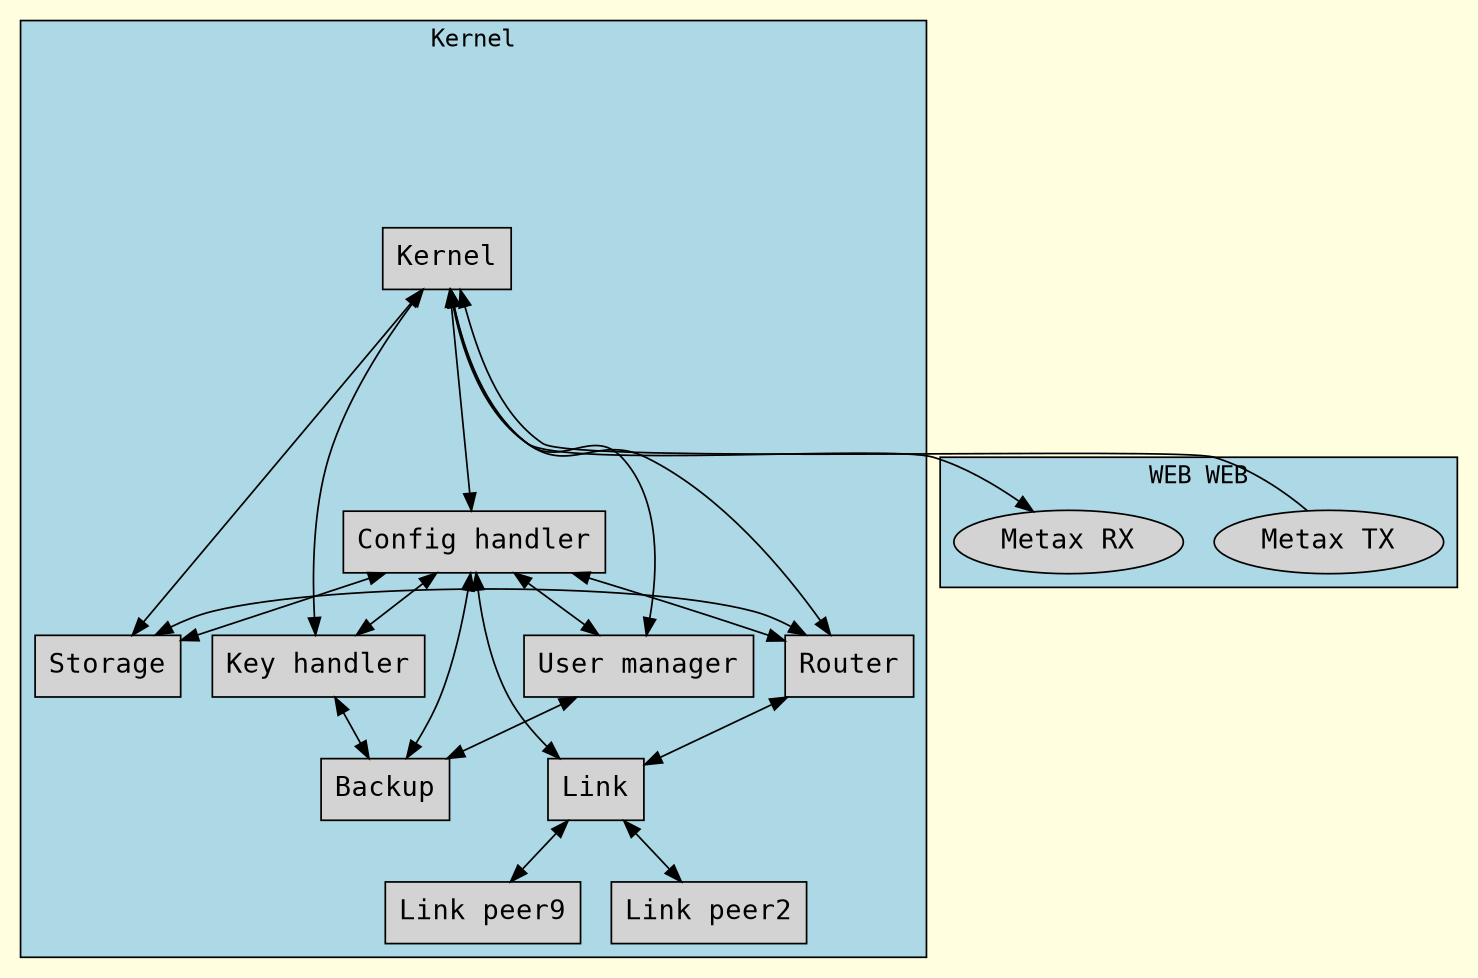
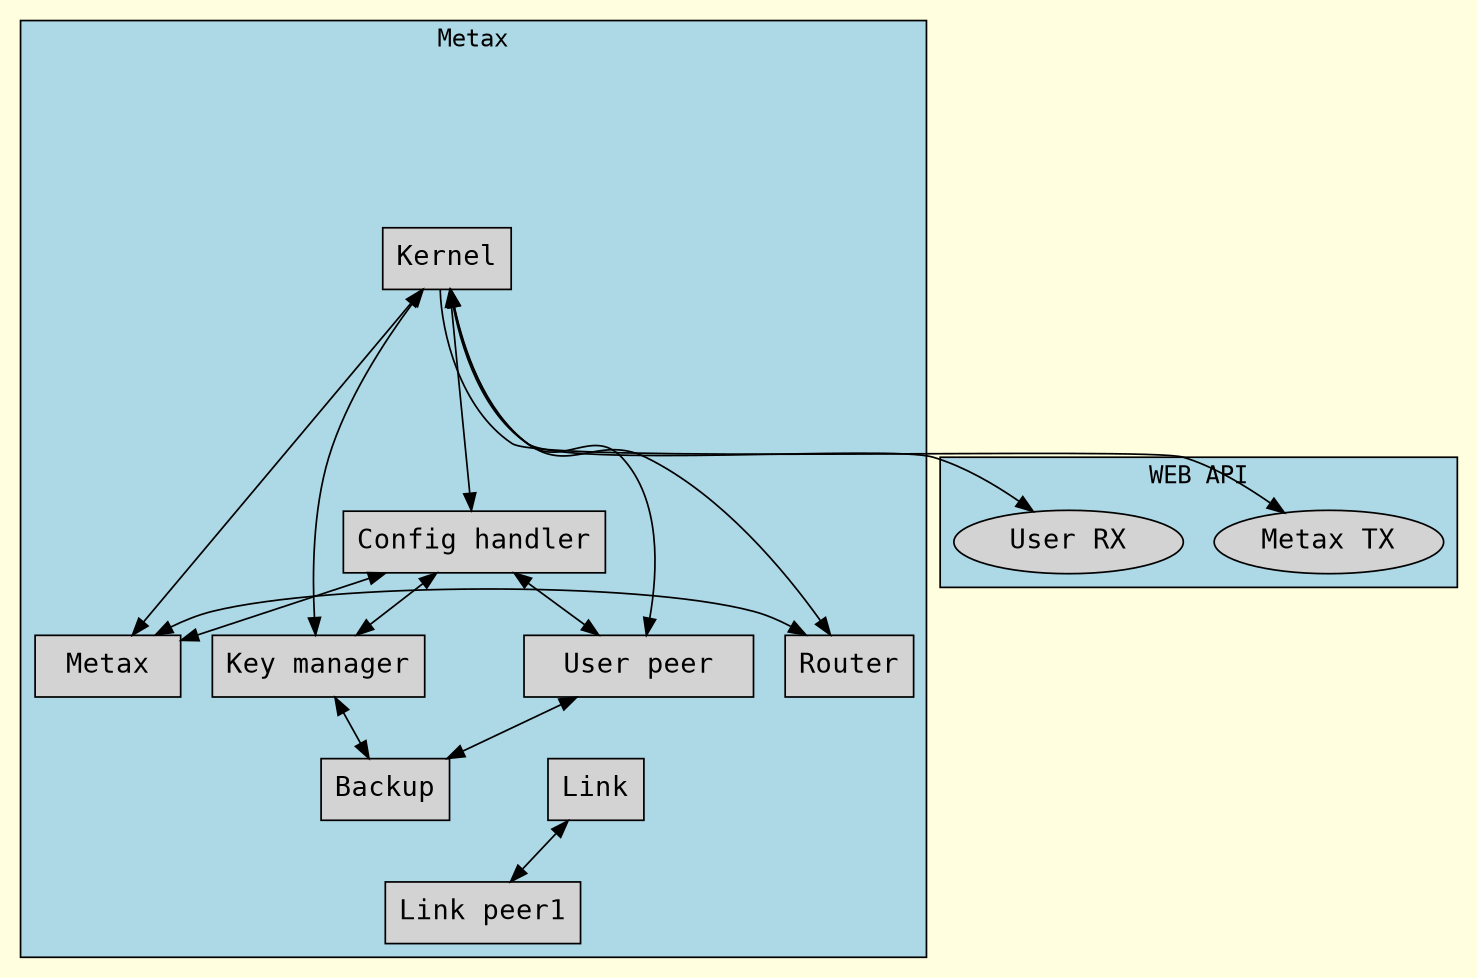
cluster "Kernel": label "Kernel" -> "Metax"
edge "Metax TX" -> "Kernel": reversed
cluster "WEB WEB": label "WEB WEB" -> "WEB API"
node "Metax RX": label "Metax RX" -> "User RX"
edge "Config handler" -- "Router": removed
node "Storage": label "Storage" -> "Metax"
node "Key handler": label "Key handler" -> "Key manager"
node "User manager": label "User manager" -> "User peer"
edge "Config handler" -- "Backup": removed
edge "Config handler" -- "Link": removed
edge "Router" -- "Link": removed
node "Link peer9": label "Link peer9" -> "Link peer1"
node "Link peer2": removed
